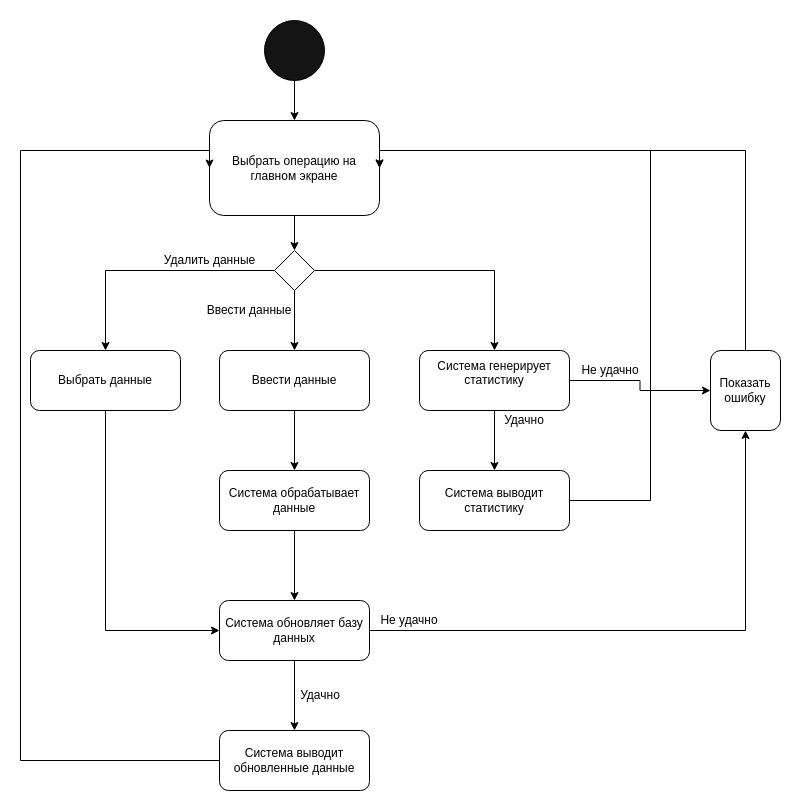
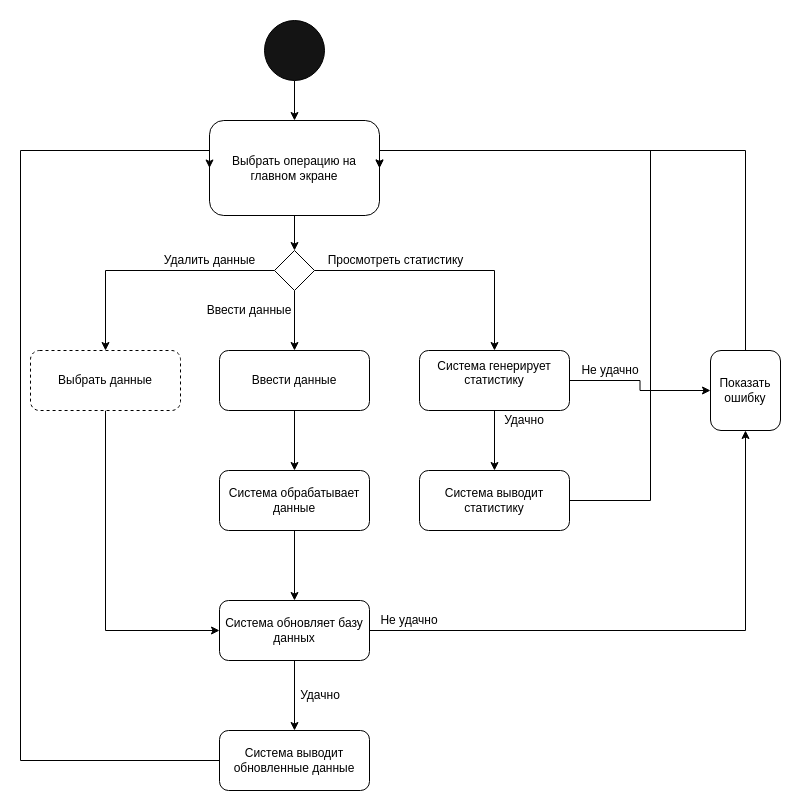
node "Просмотреть статистику": added
node "Выбрать данные": style solid -> dashed
